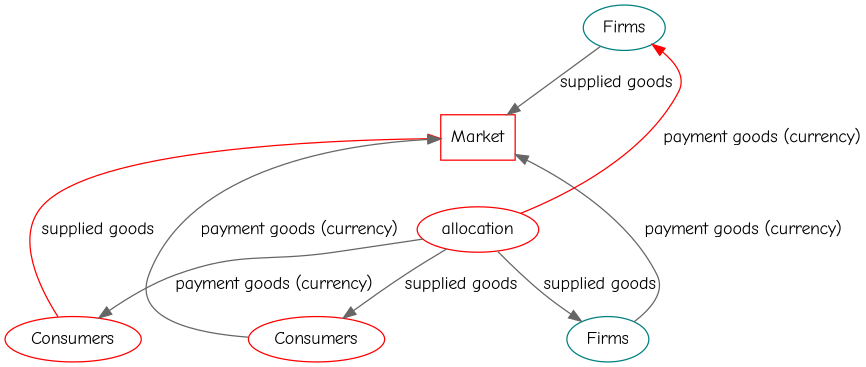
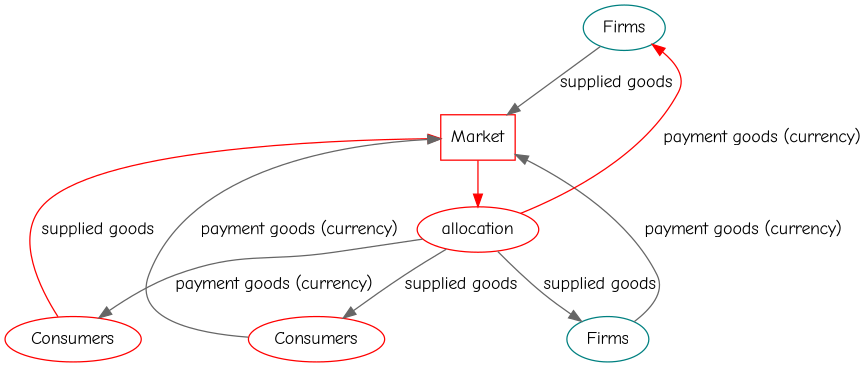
edge "Market" -> "allocation": added
